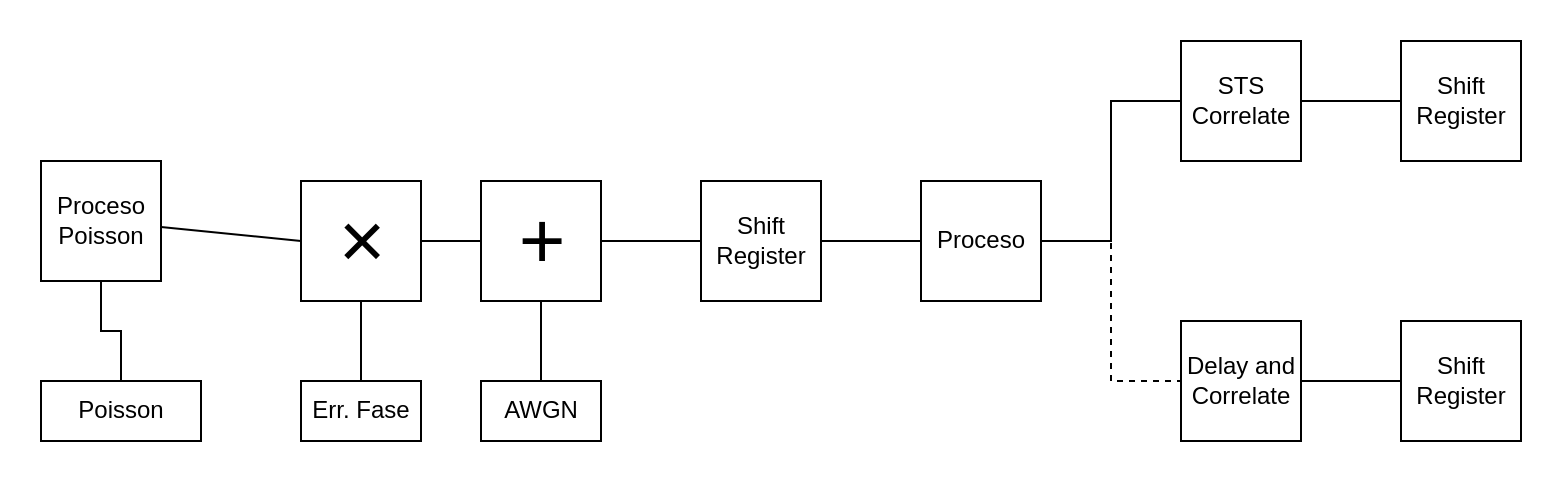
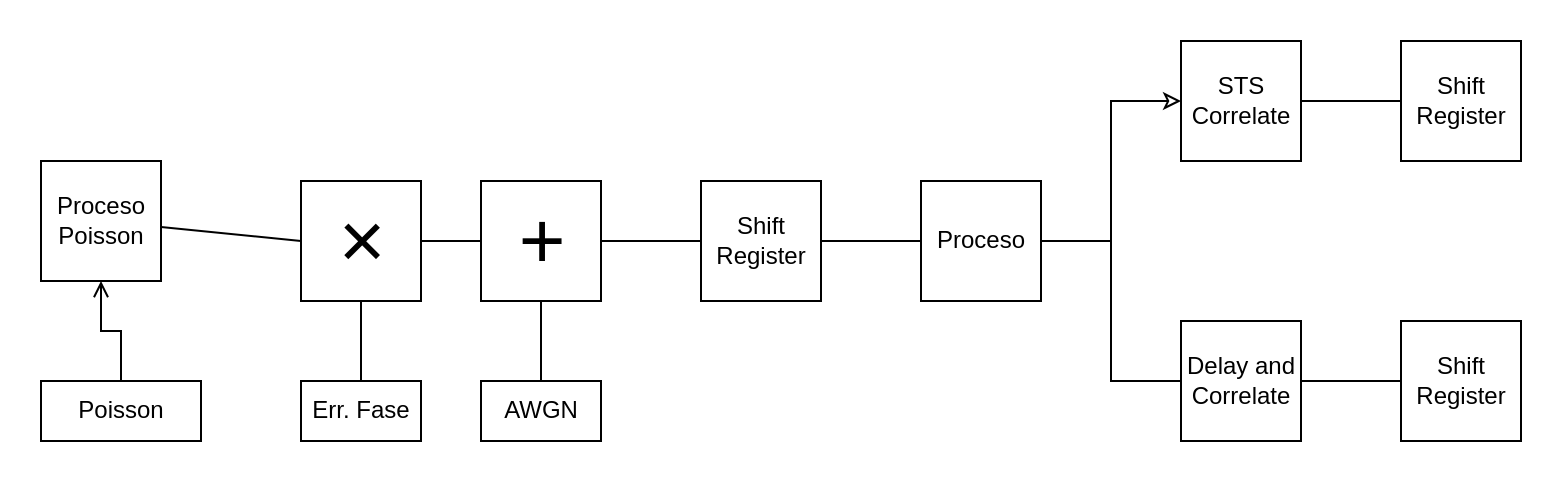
edge "STS Correlate" -- "Proceso": arrowhead none -> classic
edge "Proceso Poisson" -- "Poisson": arrowhead none -> open
edge "Proceso" -- "Delay and Correlate": style dashed -> solid
